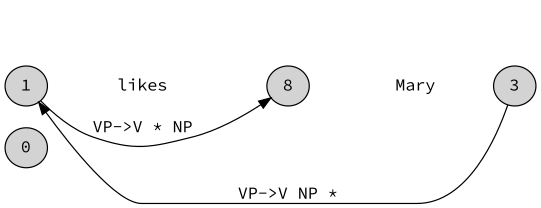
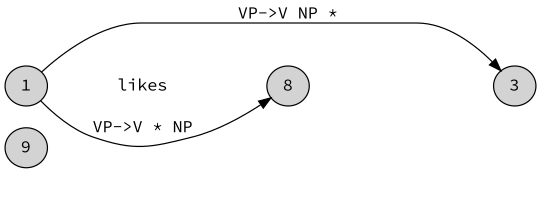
node "Mary": removed
node "0": label "0" -> "9"
edge "3" -> "1": reversed
